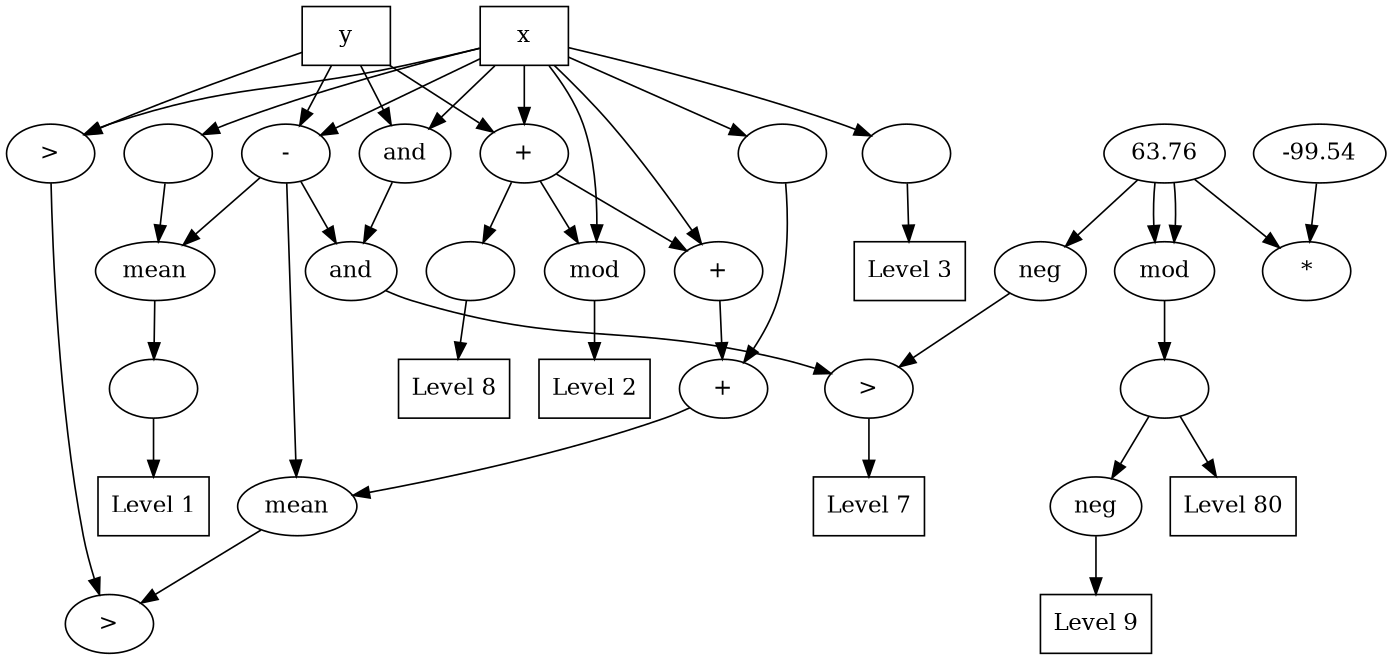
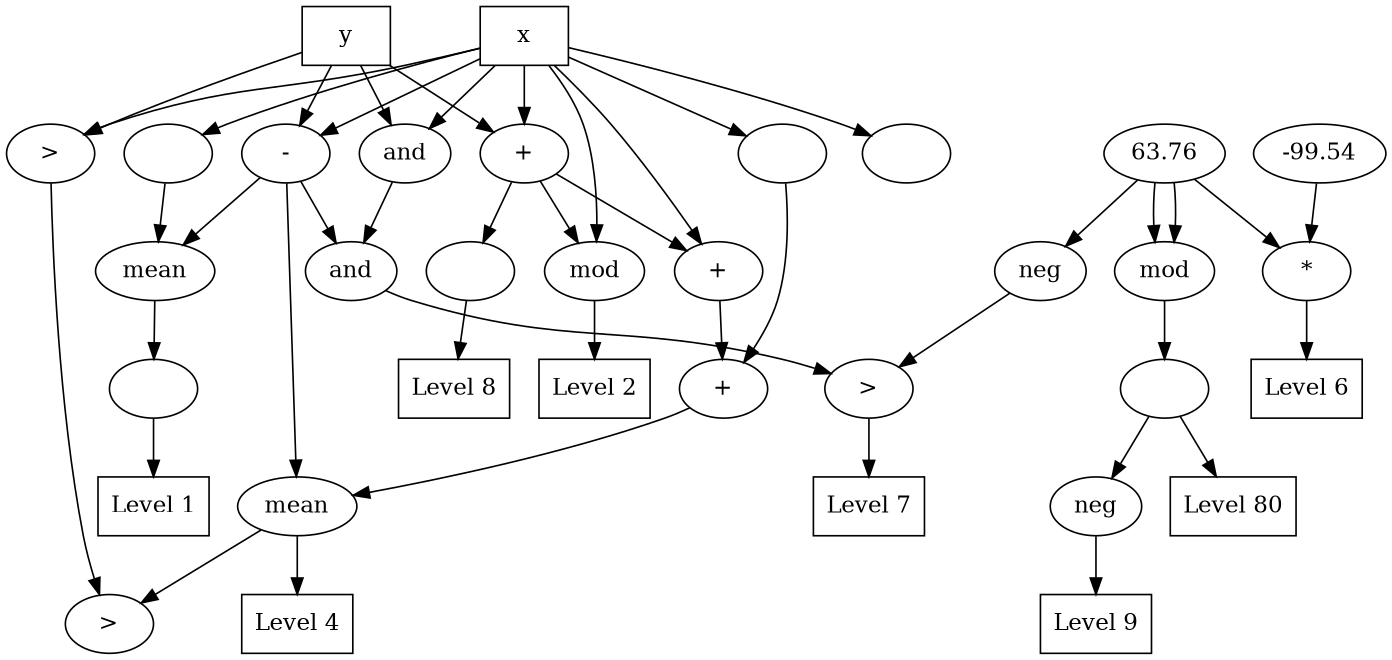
node "Level 3": removed
node "Level 6": added
node "Level 4": added
